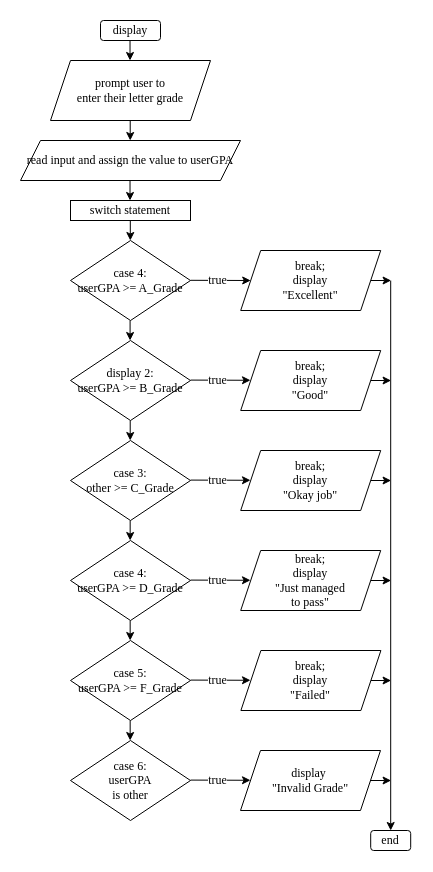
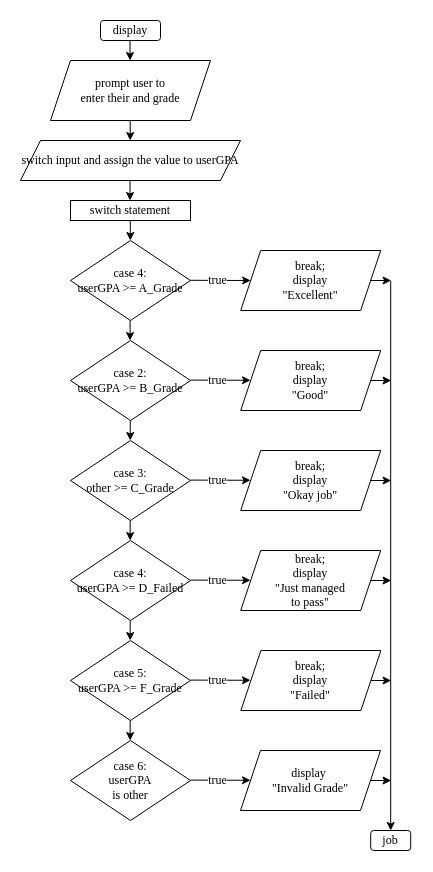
node "prompt user to enter their letter grade": label "prompt user to enter their letter grade" -> "prompt user to enter their and grade"
node "read input and assign the value to userGPA": label "read input and assign the value to userGPA" -> "switch input and assign the value to userGPA"
node "display 2: userGPA >= B_Grade": label "display 2: userGPA >= B_Grade" -> "case 2: userGPA >= B_Grade"
node "case 4: userGPA >= D_Grade": label "case 4: userGPA >= D_Grade" -> "case 4: userGPA >= D_Failed"
node "end": label "end" -> "job"
